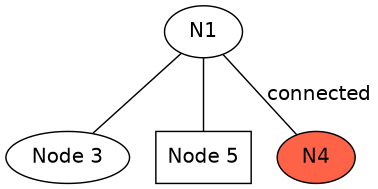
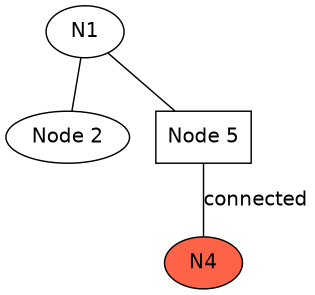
edge "N1" -- "N4": now "Node 5" -- "N4"
node "Node 3": label "Node 3" -> "Node 2"
